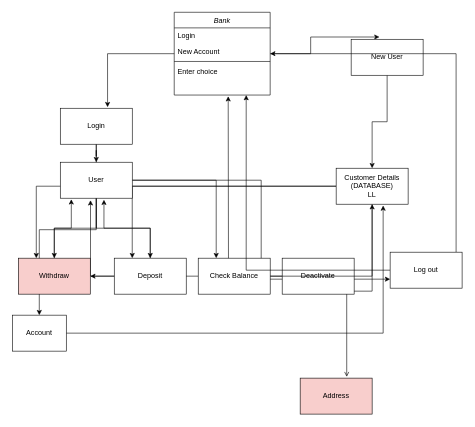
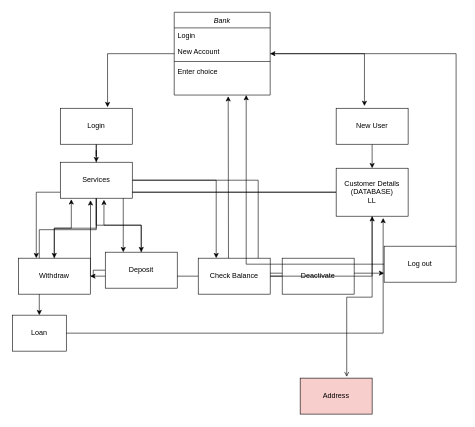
node "New User": moved (387, 57) -> (372, 126)
node "User": label "User" -> "Services"
node "Customer Details (DATABASE) LL": size 72x36 -> 72x48
node "Log out": moved (426, 270) -> (420, 264)
node "Withdraw": fillcolor #f8cecc -> #ffffff
node "Deposit": moved (150, 276) -> (141, 270)
node "Account": label "Account" -> "Loan"
